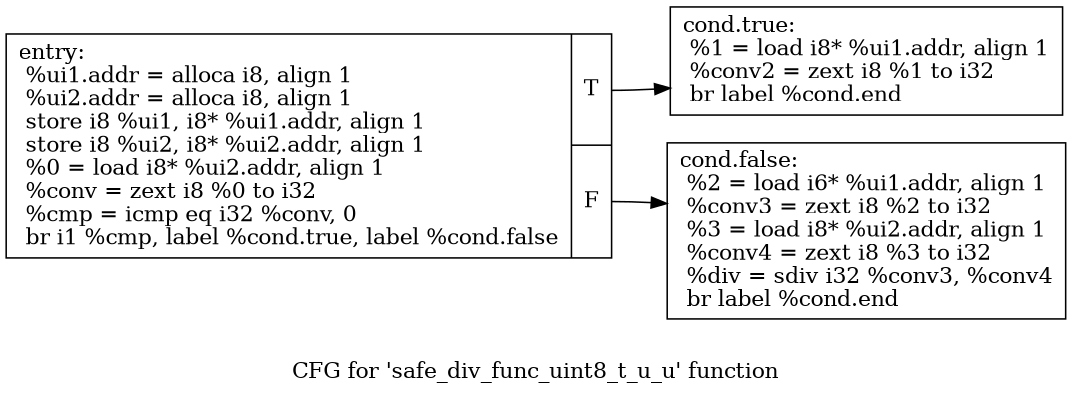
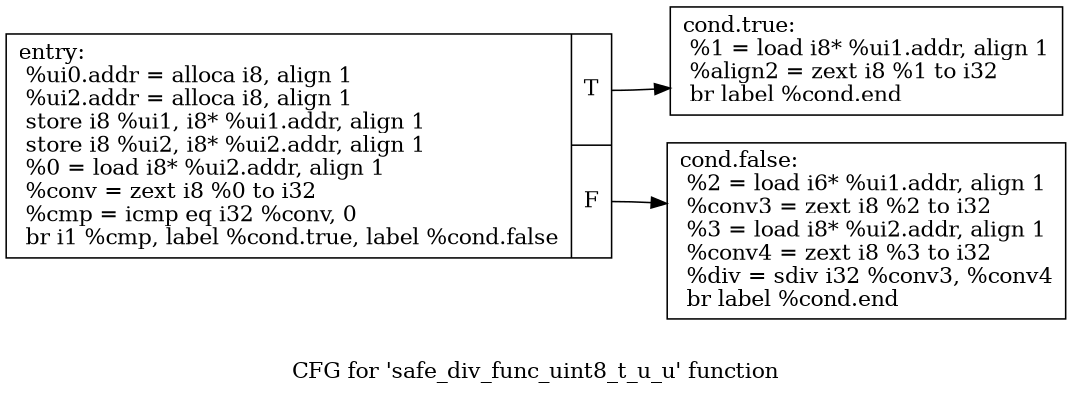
node "cond.true:": text "%conv2 = zext i8 %1 to i32" -> "%align2 = zext i8 %1 to i32"
node "entry:": text "%ui1.addr = alloca i8, align 1" -> "%ui0.addr = alloca i8, align 1"
